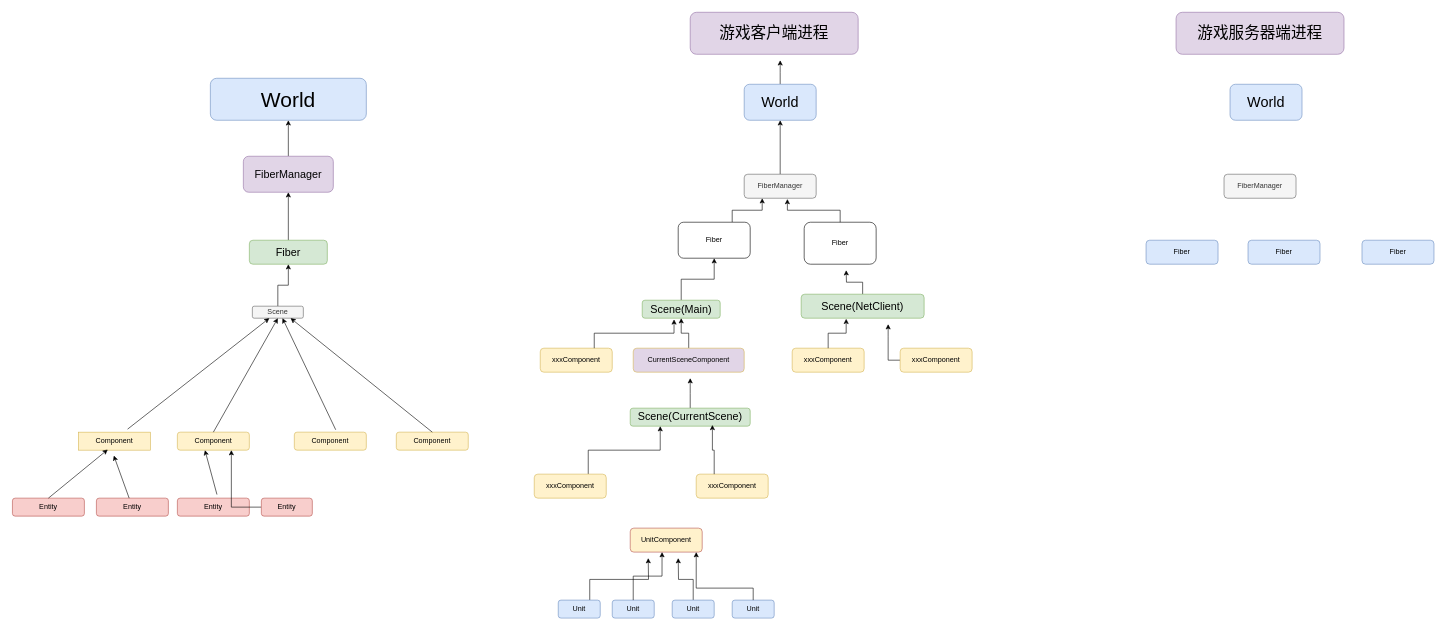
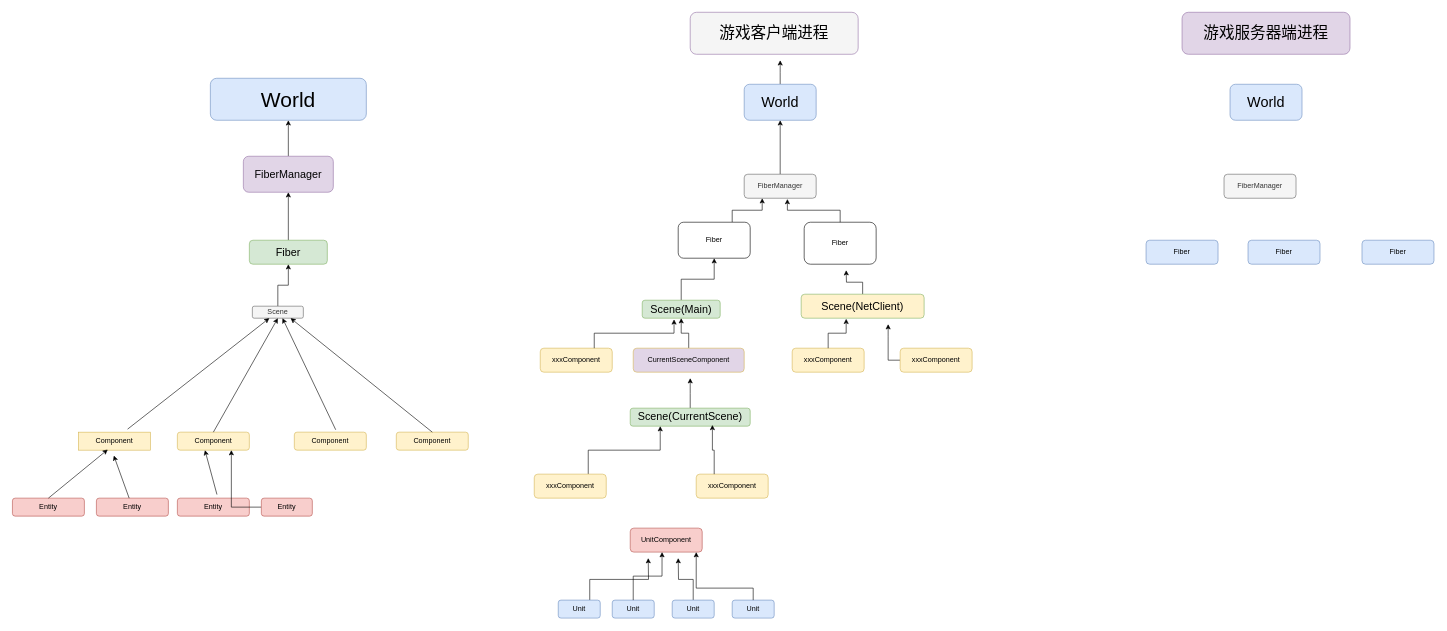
node "游戏客户端进程": fillcolor #e1d5e7 -> #f5f5f5
node "游戏服务器端进程": moved (1260, 33) -> (1266, 33)
node "Scene(NetClient)": fillcolor #d5e8d4 -> #fff2cc
node "UnitComponent": fillcolor #fff2cc -> #f8cecc
